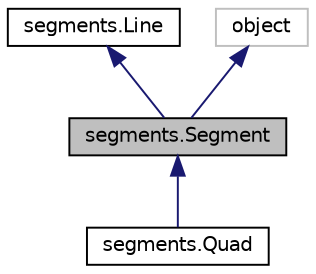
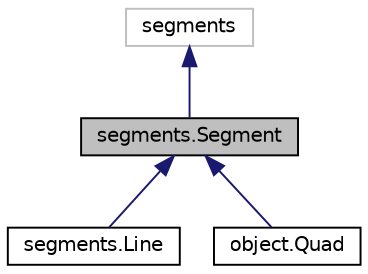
node "object": label "object" -> "segments"
edge "segments.Segment" -> "segments.Line": reversed
node "segments.Quad": label "segments.Quad" -> "object.Quad"
